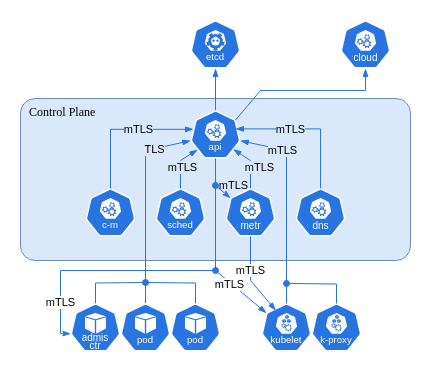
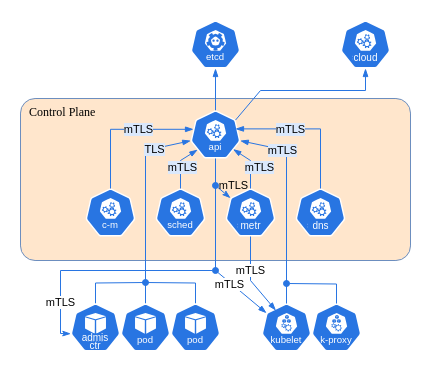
node "Control Plane": fillcolor #dae8fc -> #ffe6cc
